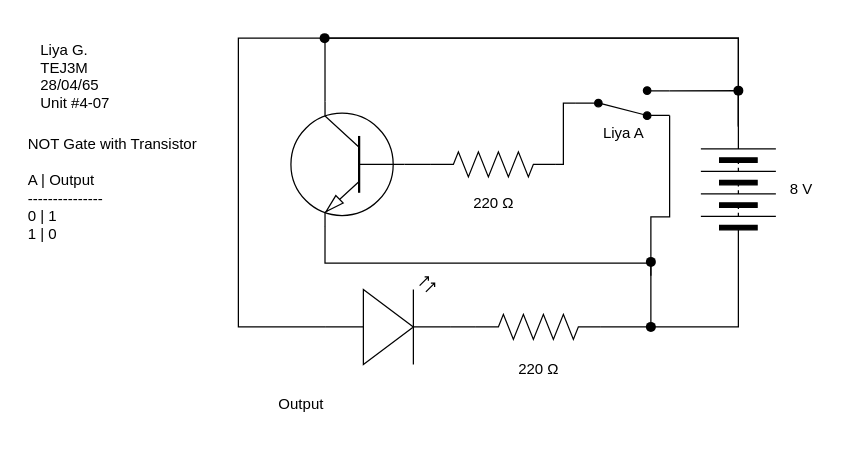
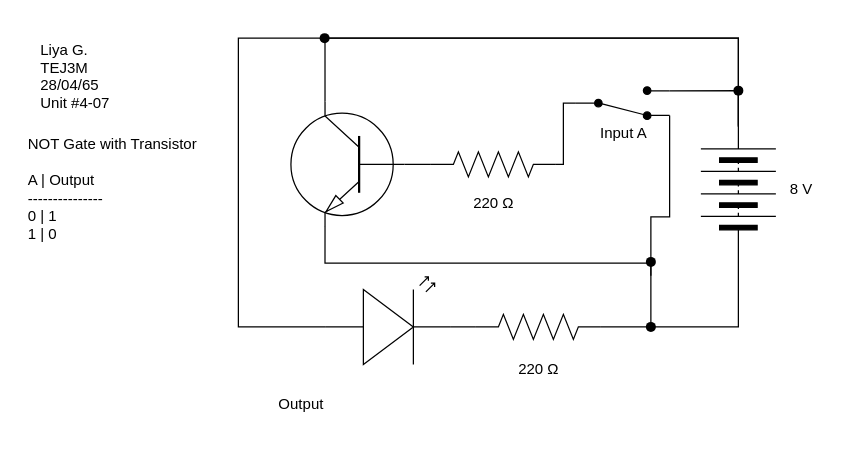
node "Liya A": label "Liya A" -> "Input A"
